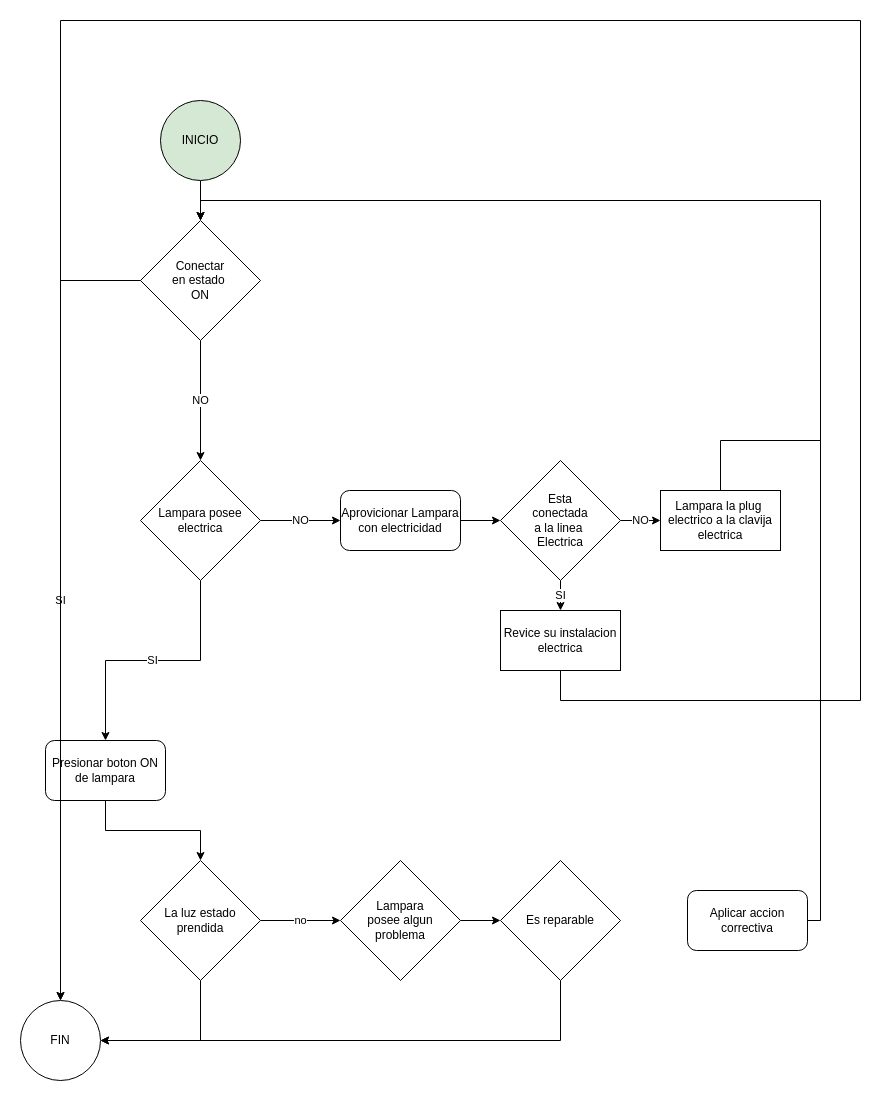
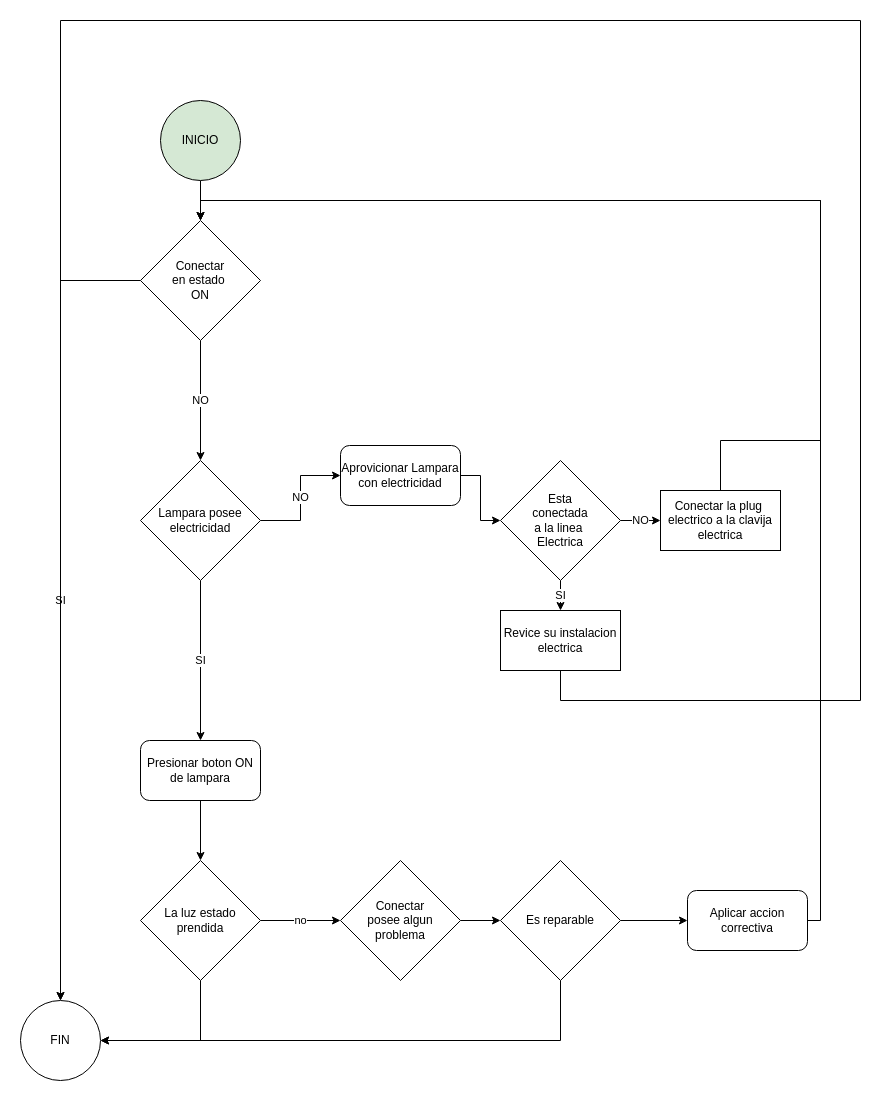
node "Lampara posee electrica": label "Lampara posee electrica" -> "Lampara posee electricidad"
node "Aprovicionar Lampara con electricidad": moved (401, 521) -> (401, 476)
node "Lampara la plug electrico a la clavija electrica": label "Lampara la plug electrico a la clavija electrica" -> "Conectar la plug electrico a la clavija electrica"
node "Presionar boton ON de lampara": moved (106, 771) -> (201, 771)
node "Lampara posee algun problema": label "Lampara posee algun problema" -> "Conectar posee algun problema"
edge "Es reparable" -> "Aplicar accion correctiva": added
